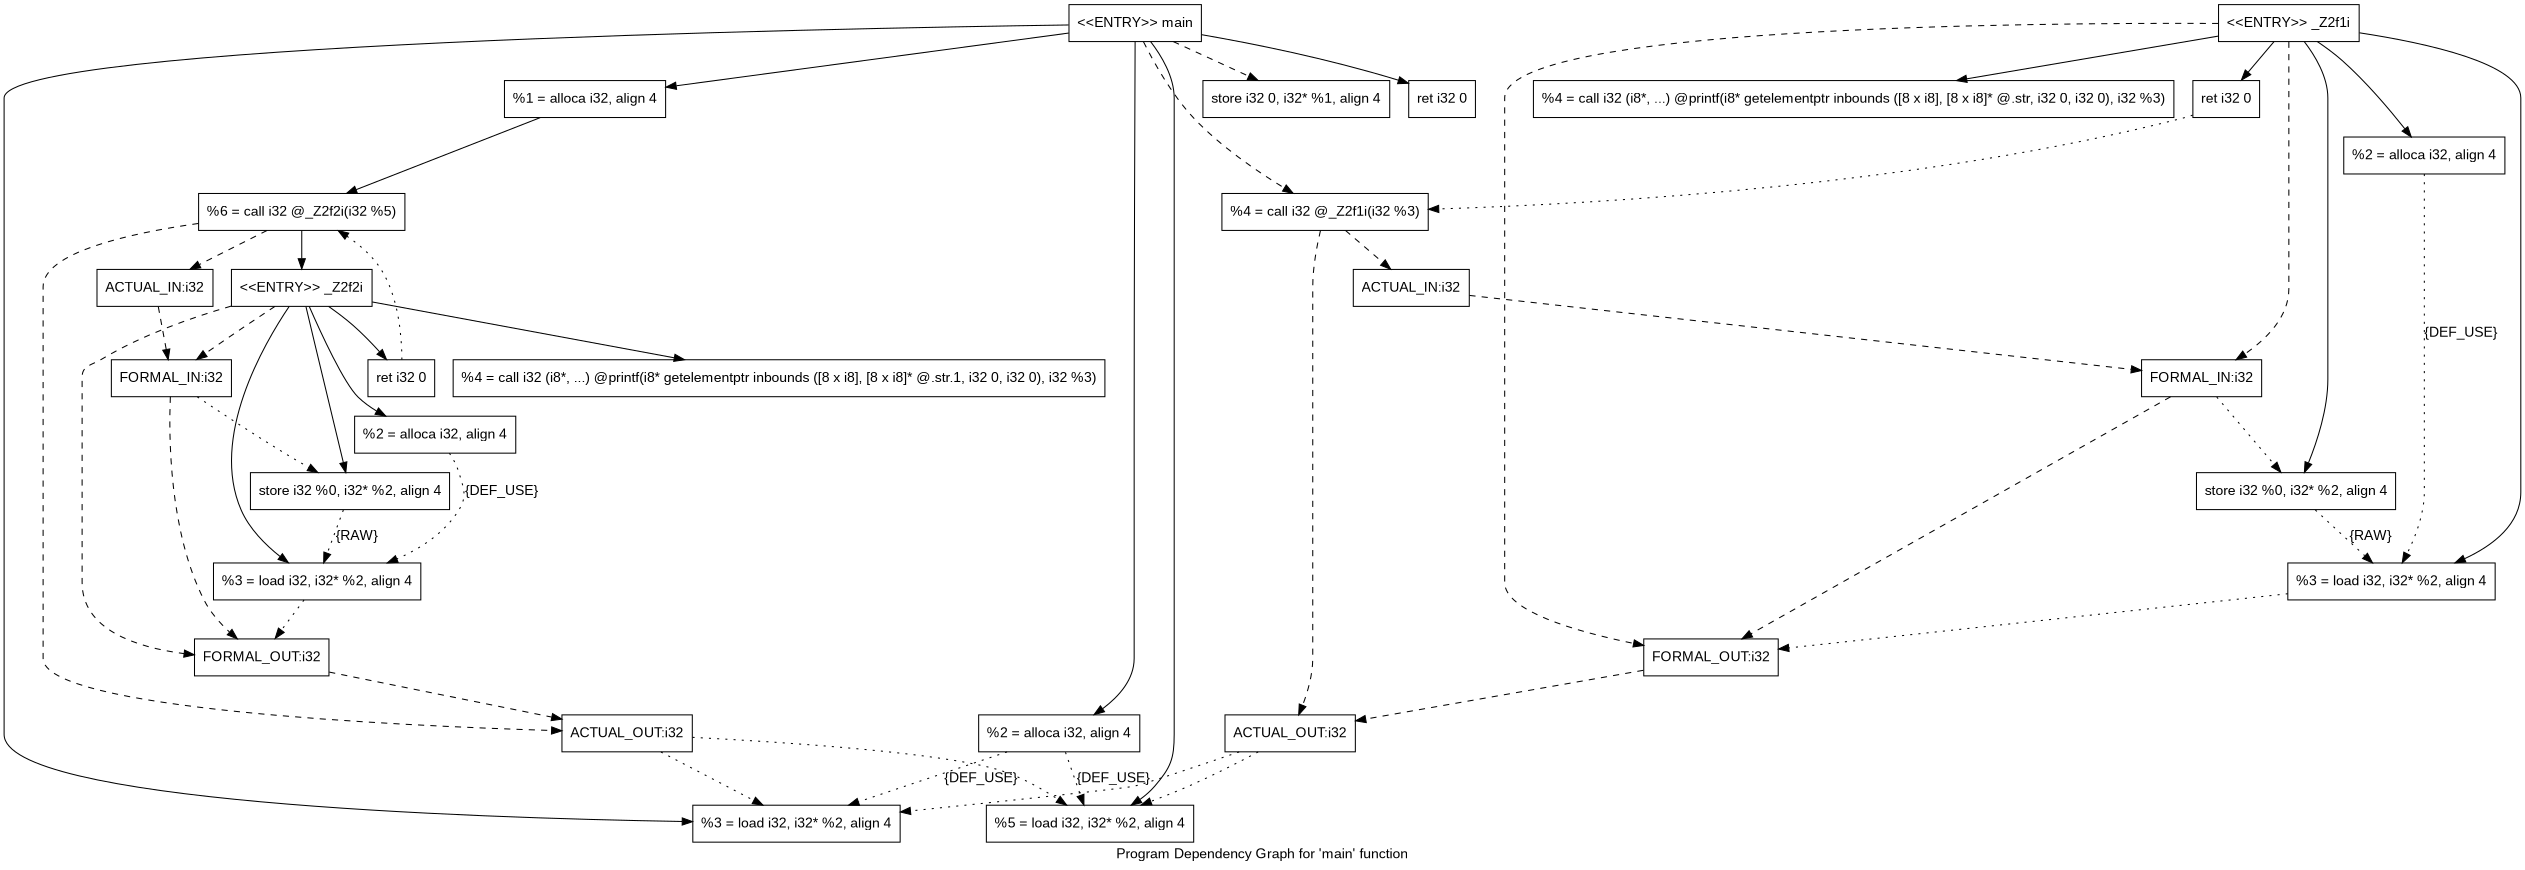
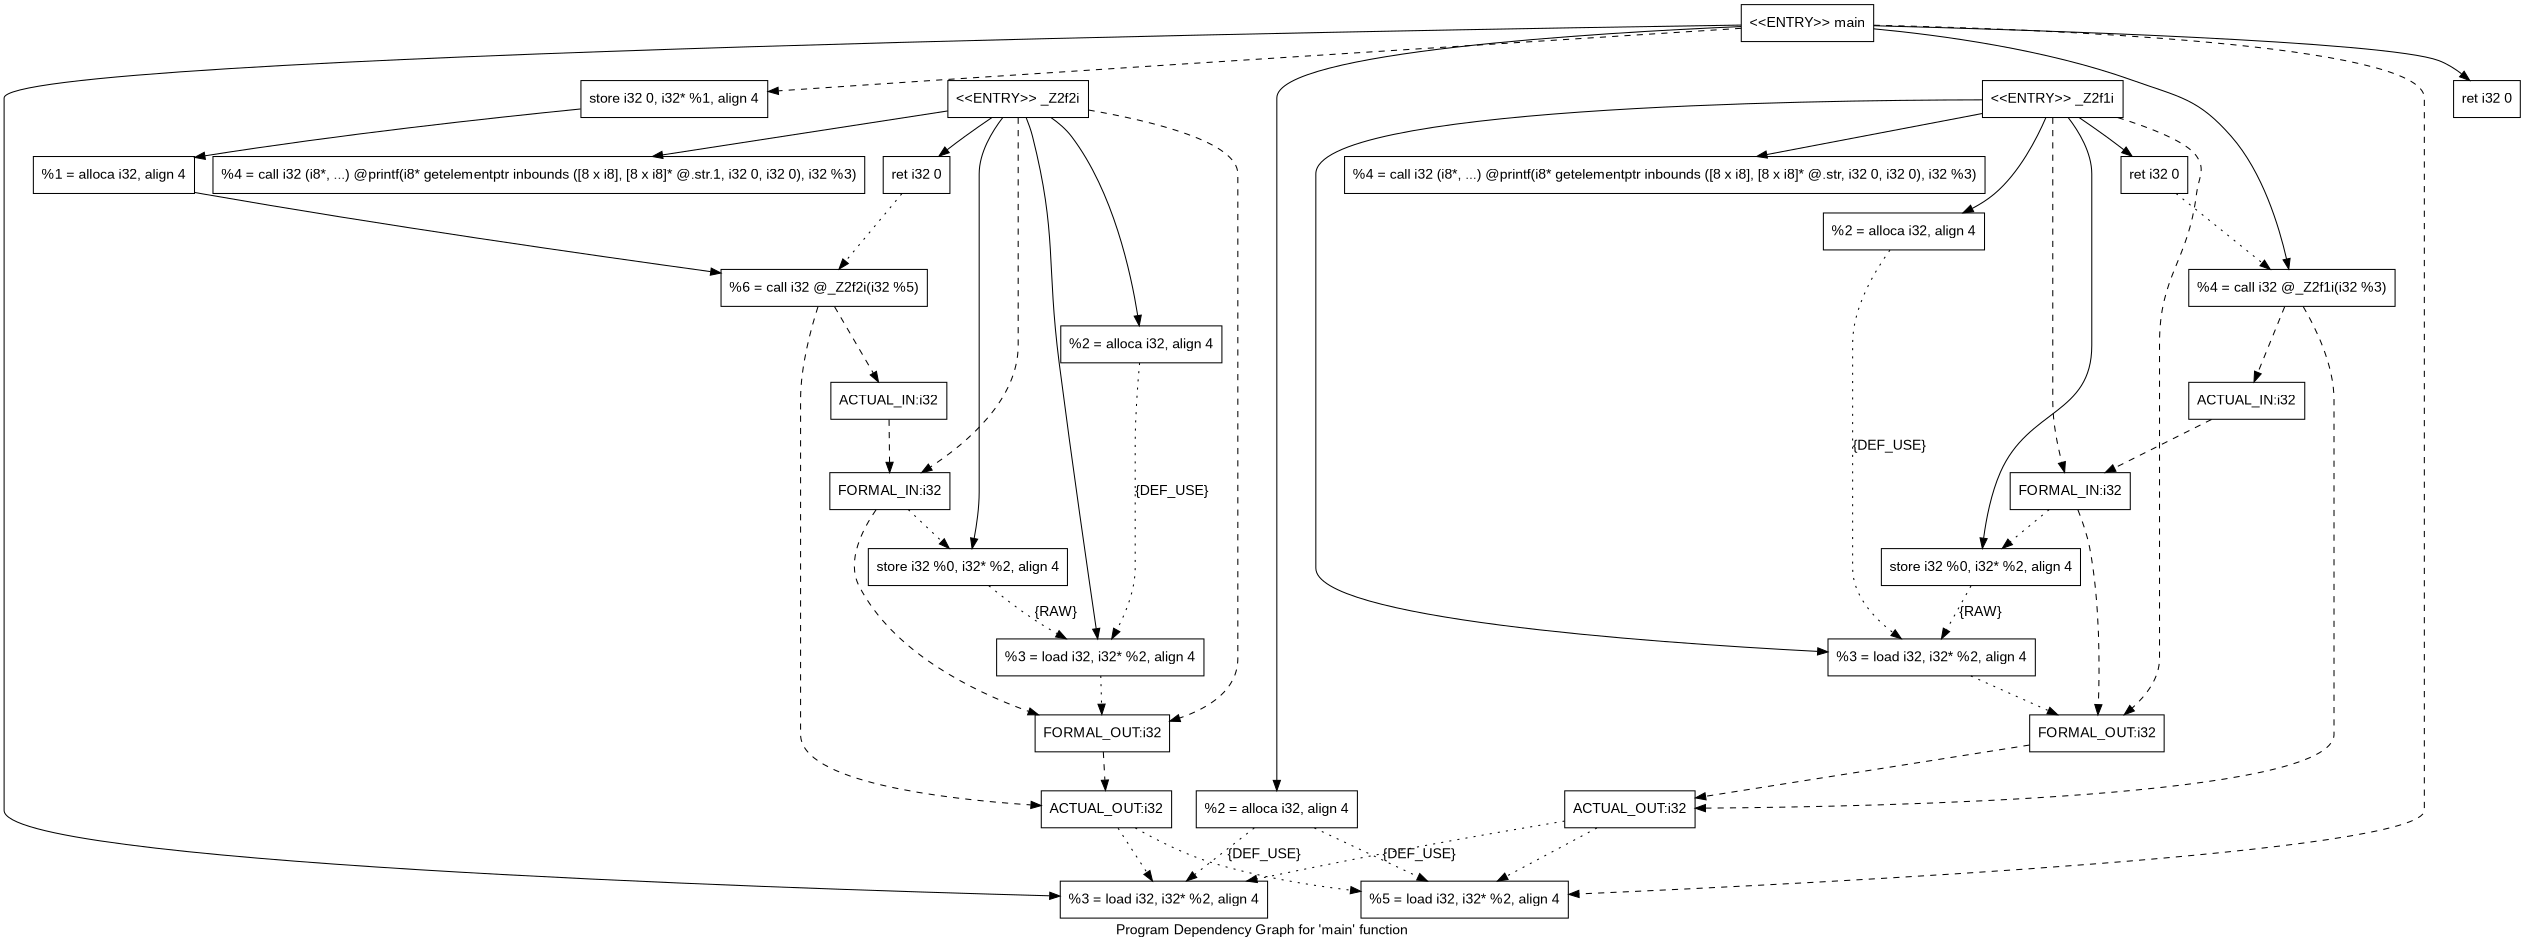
edge "<<ENTRY>> main" -> "%1 = alloca i32, align 4": now "store i32 0, i32* %1, align 4" -> "%1 = alloca i32, align 4"
edge "<<ENTRY>> main" -> "%4 = call i32 @_Z2f1i(i32 %3)": style dashed -> solid
edge "%6 = call i32 @_Z2f2i(i32 %5)" -> "<<ENTRY>> _Z2f2i": removed
edge "<<ENTRY>> main" -> "%5 = load i32, i32* %2, align 4": style solid -> dashed
